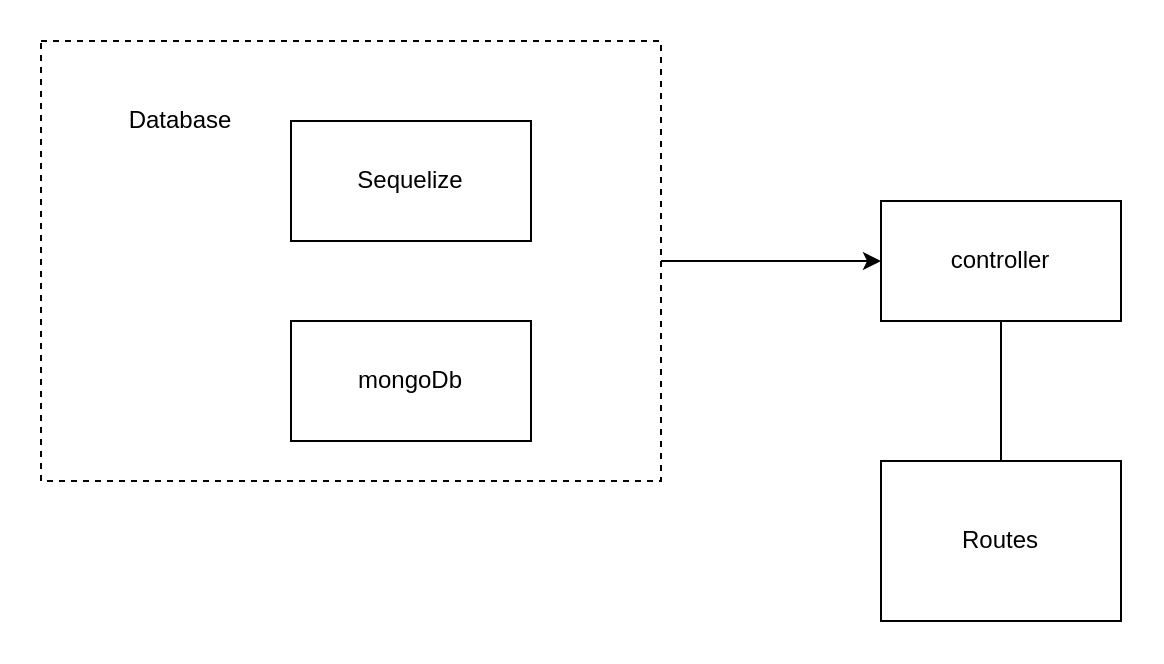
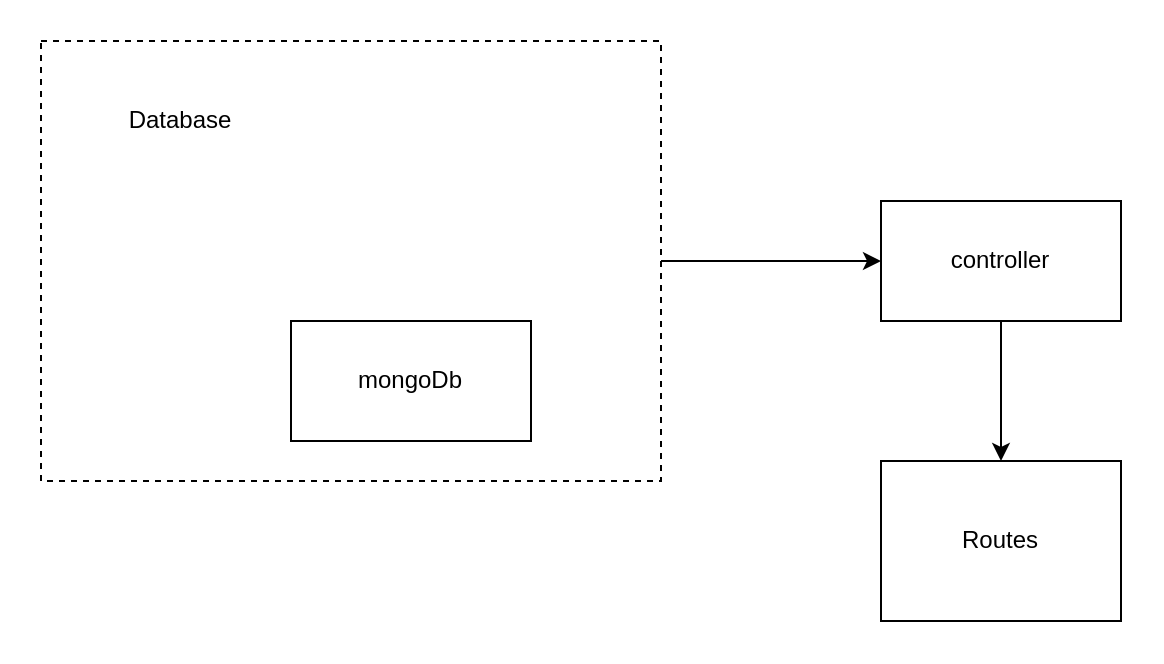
node "Sequelize": removed
edge "controller" -- "Routes": arrowhead none -> classic
